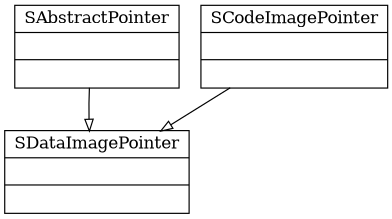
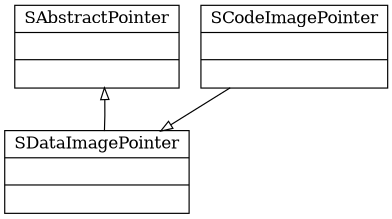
edge "SAbstractPointer" -> "SDataImagePointer": reversed
